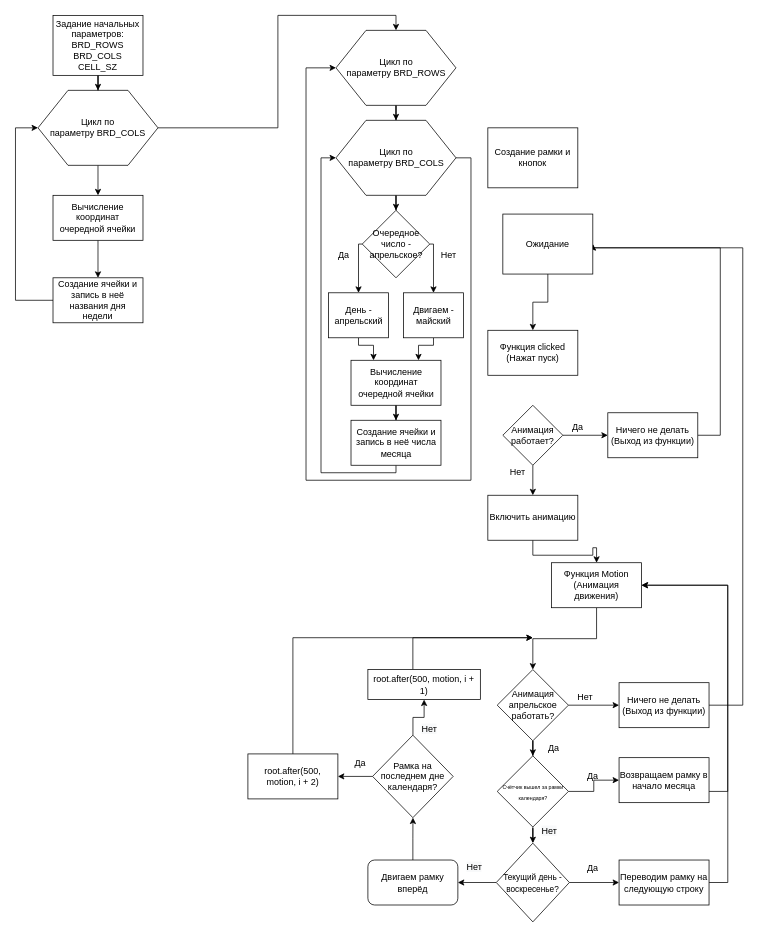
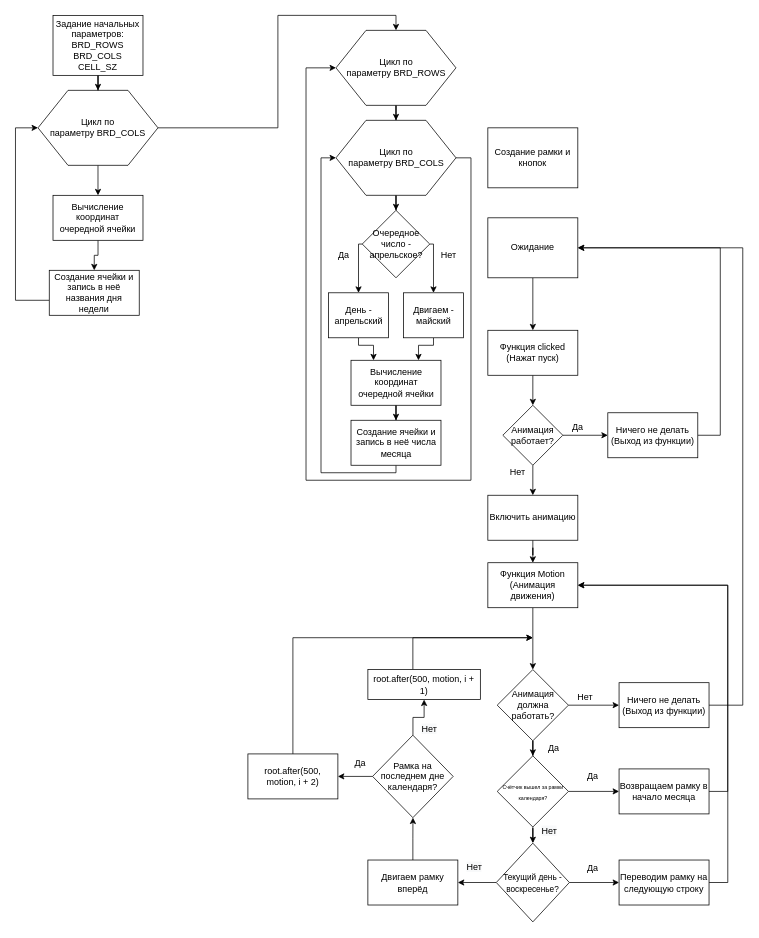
node "Ожидание": moved (548, 244) -> (533, 248)
node "Создание ячейки и запись в неё названия дня недели": moved (98, 300) -> (94, 293)
edge "Функция clicked (Нажат пуск)" -> "Анимация работает?": added
node "Функция Motion (Анимация движения)": moved (597, 585) -> (533, 585)
node "Анимация апрельское работать?": label "Анимация апрельское работать?" -> "Анимация должна работать?"
node "Возвращаем рамку в начало месяца": moved (664, 780) -> (664, 792)
node "Двигаем рамку вперёд": shape rounded rectangle -> rectangle
